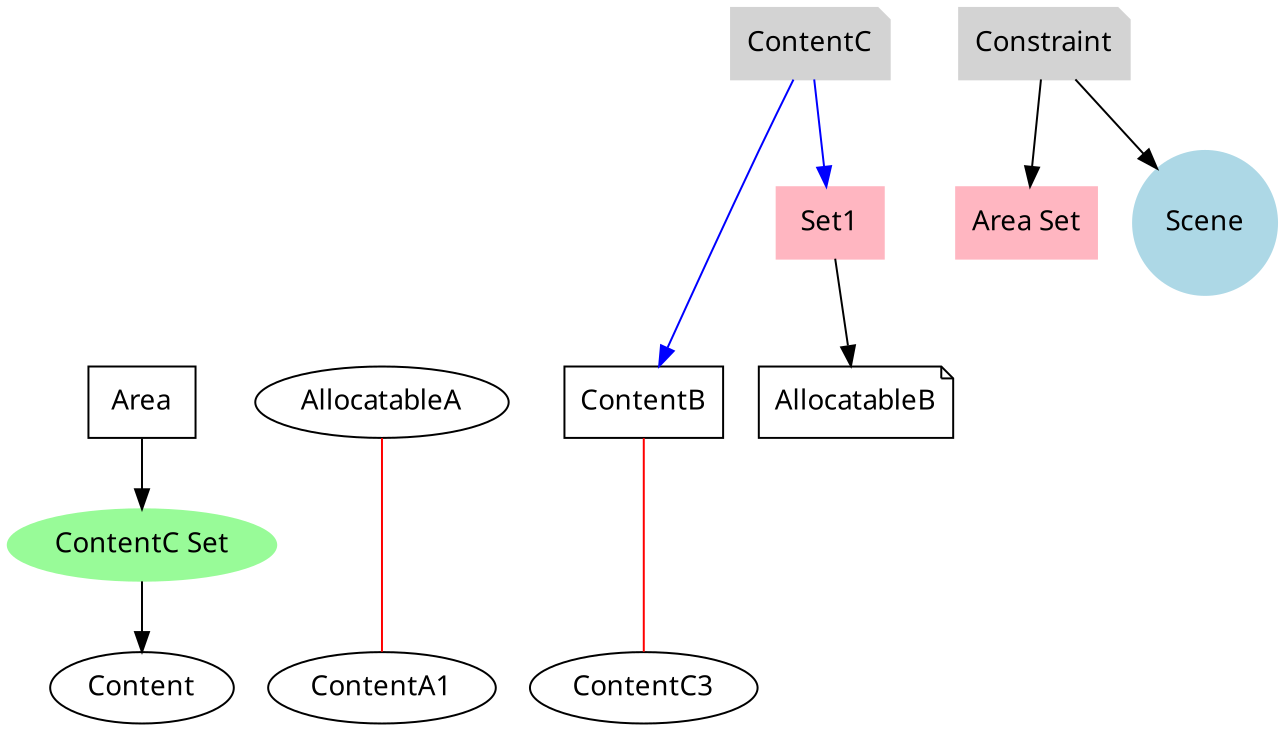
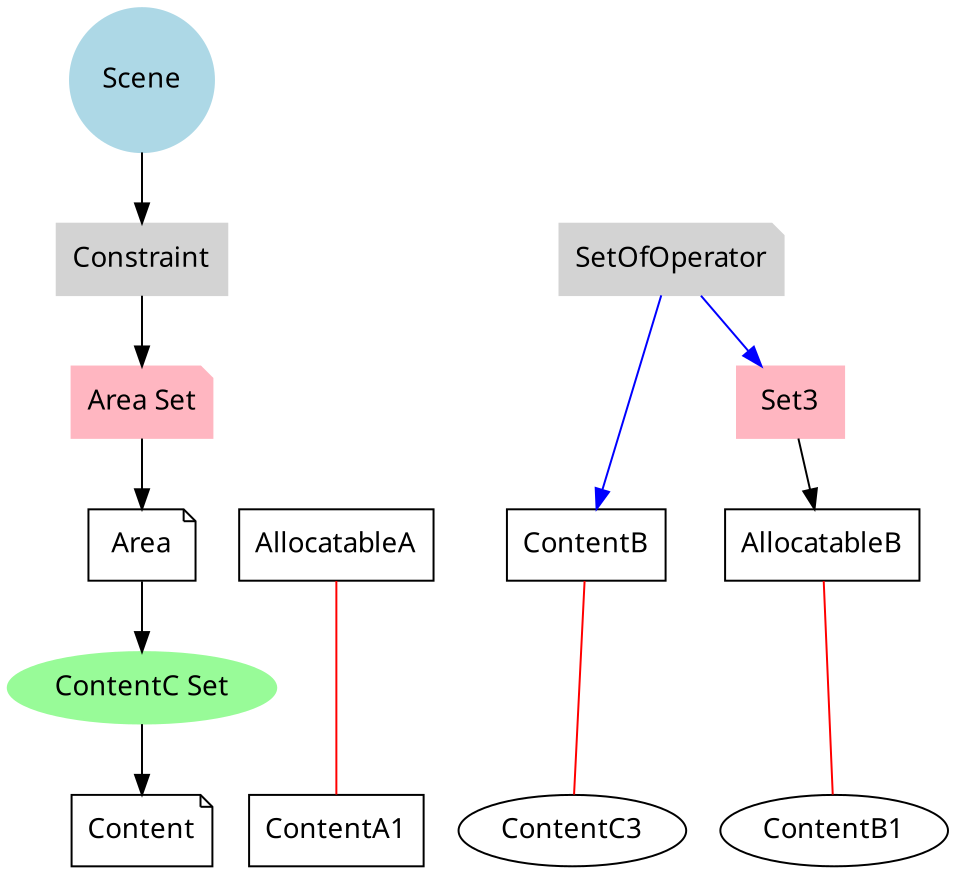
node "ContentC": label "ContentC" -> "SetOfOperator"
node "Constraint": shape note -> box
edge "Constraint" -> "Scene": reversed
node "Set1": label "Set1" -> "Set3"
node "Area Set": shape box -> note
node "Area": shape box -> note
node "AllocatableA": shape ellipse -> box
node "AllocatableB": shape note -> box
edge "Area Set" -> "Area": added
node "Content": shape ellipse -> note
node "ContentA1": shape ellipse -> box
node "ContentB1": added
